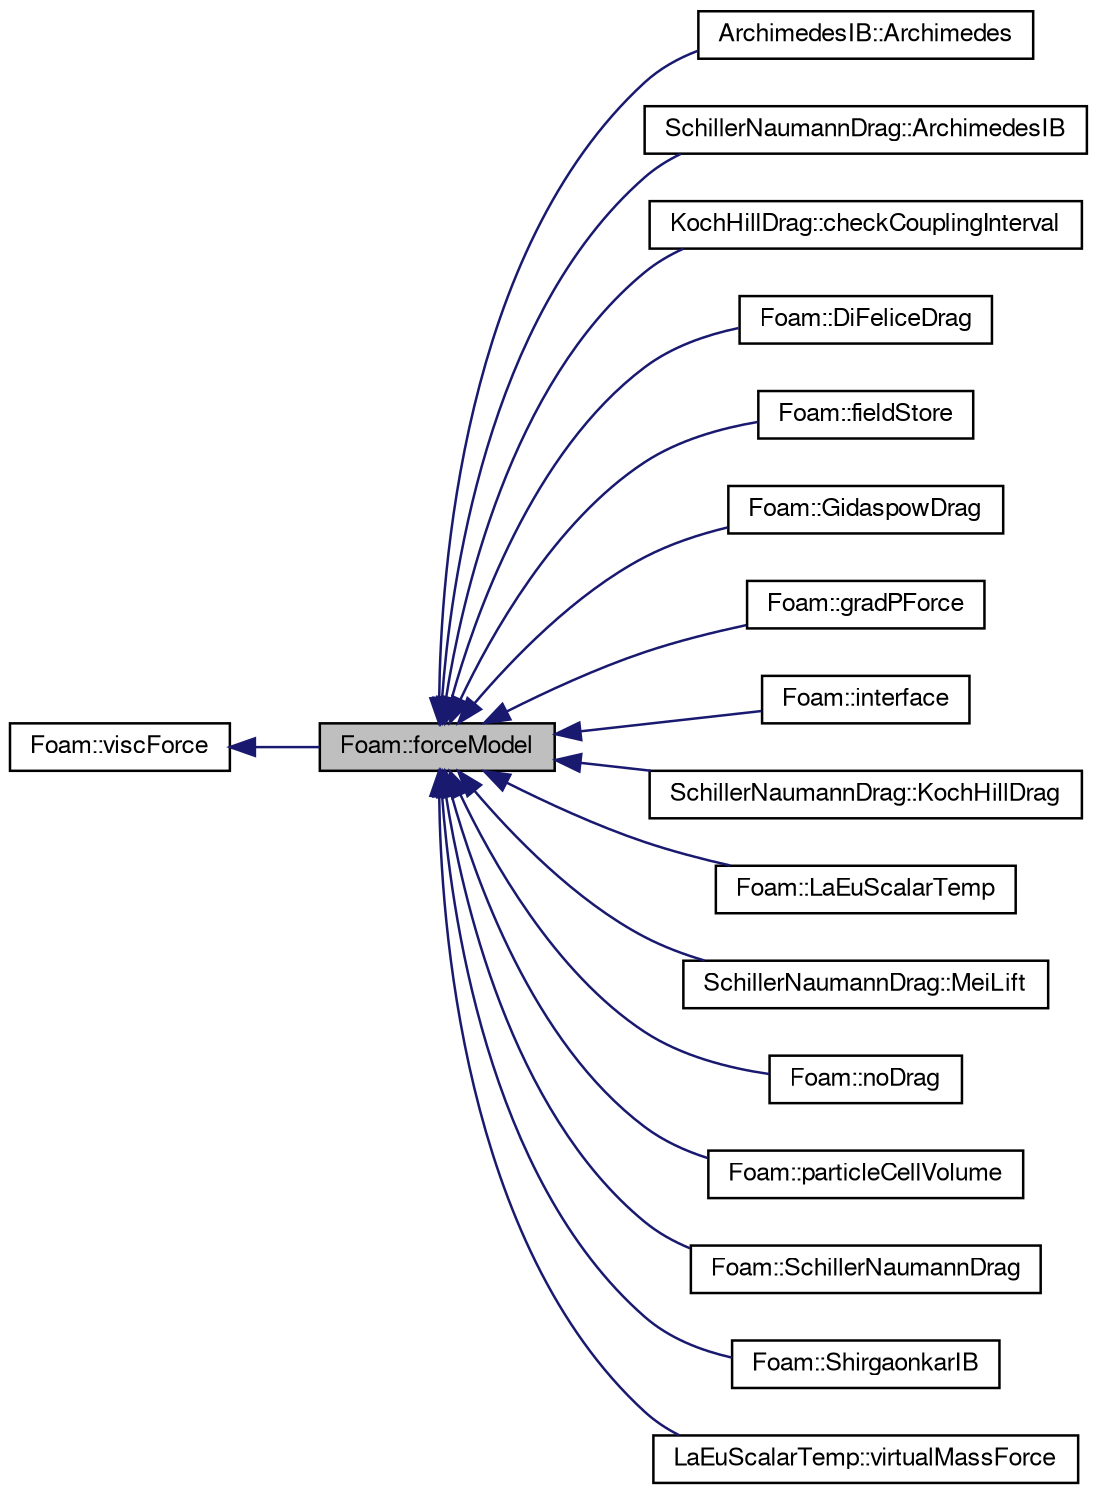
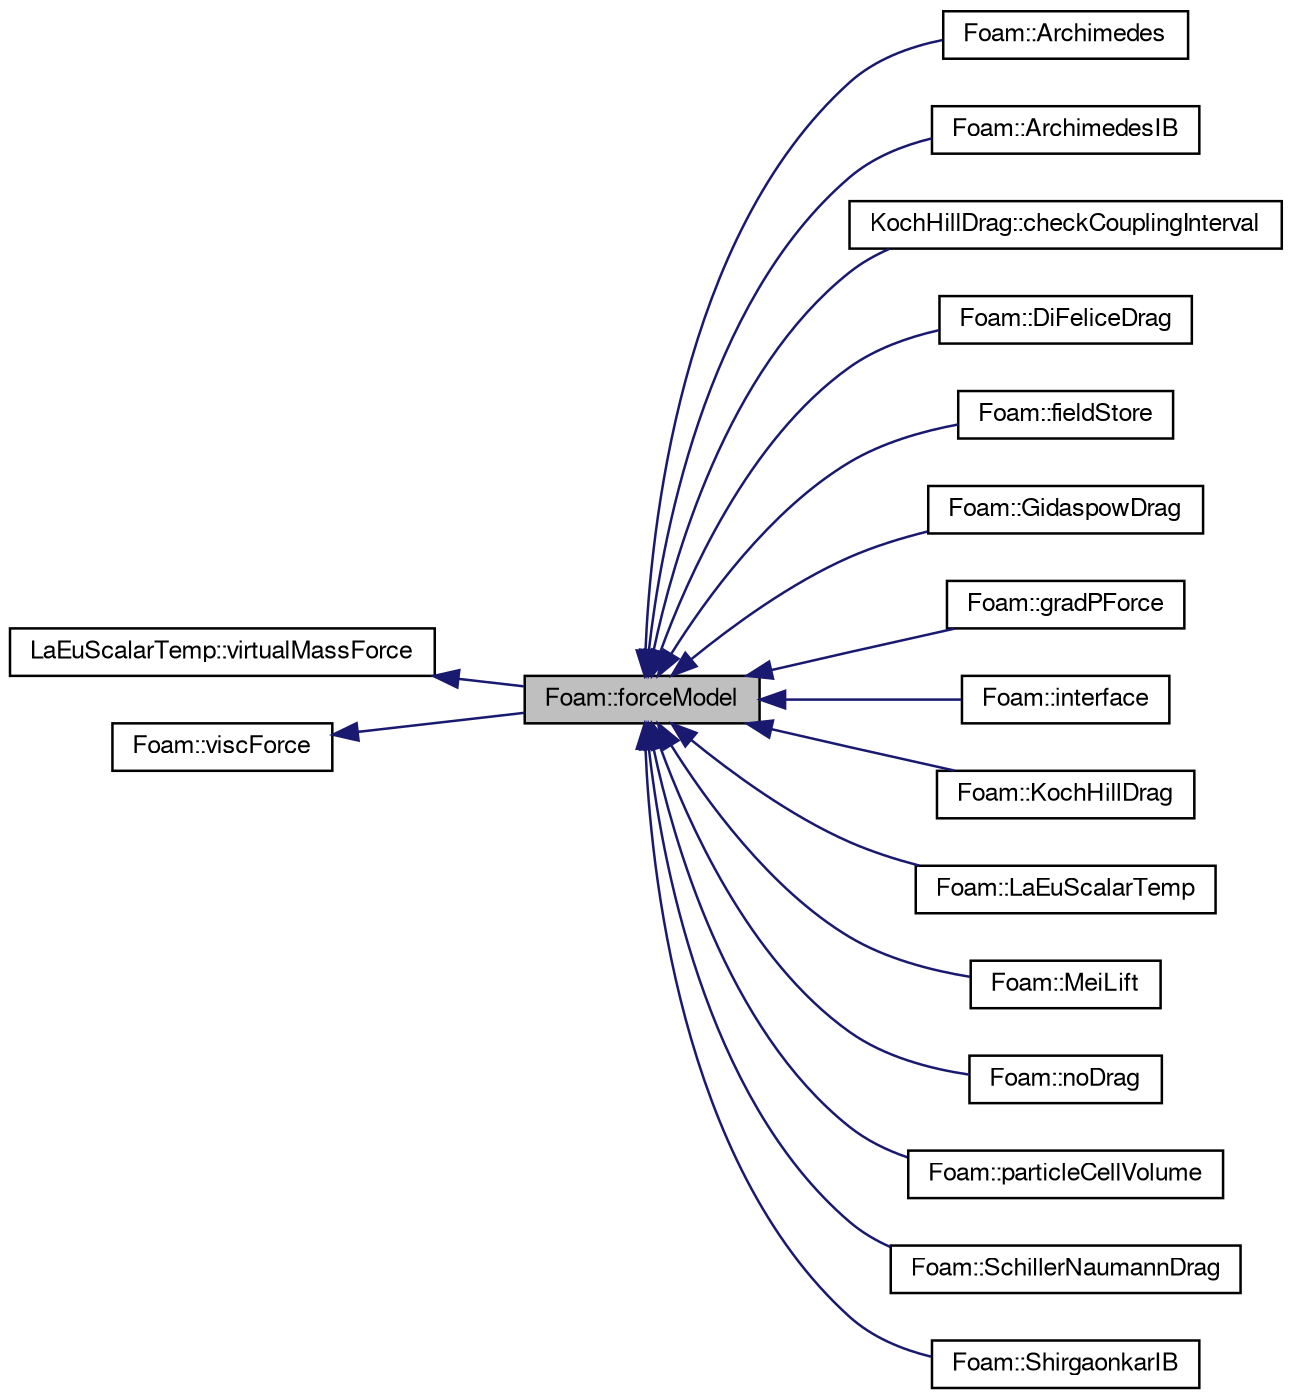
node "ArchimedesIB::Archimedes": label "ArchimedesIB::Archimedes" -> "Foam::Archimedes"
node "SchillerNaumannDrag::ArchimedesIB": label "SchillerNaumannDrag::ArchimedesIB" -> "Foam::ArchimedesIB"
node "SchillerNaumannDrag::KochHillDrag": label "SchillerNaumannDrag::KochHillDrag" -> "Foam::KochHillDrag"
node "SchillerNaumannDrag::MeiLift": label "SchillerNaumannDrag::MeiLift" -> "Foam::MeiLift"
edge "LaEuScalarTemp::virtualMassForce" -> "Foam::forceModel": reversed
